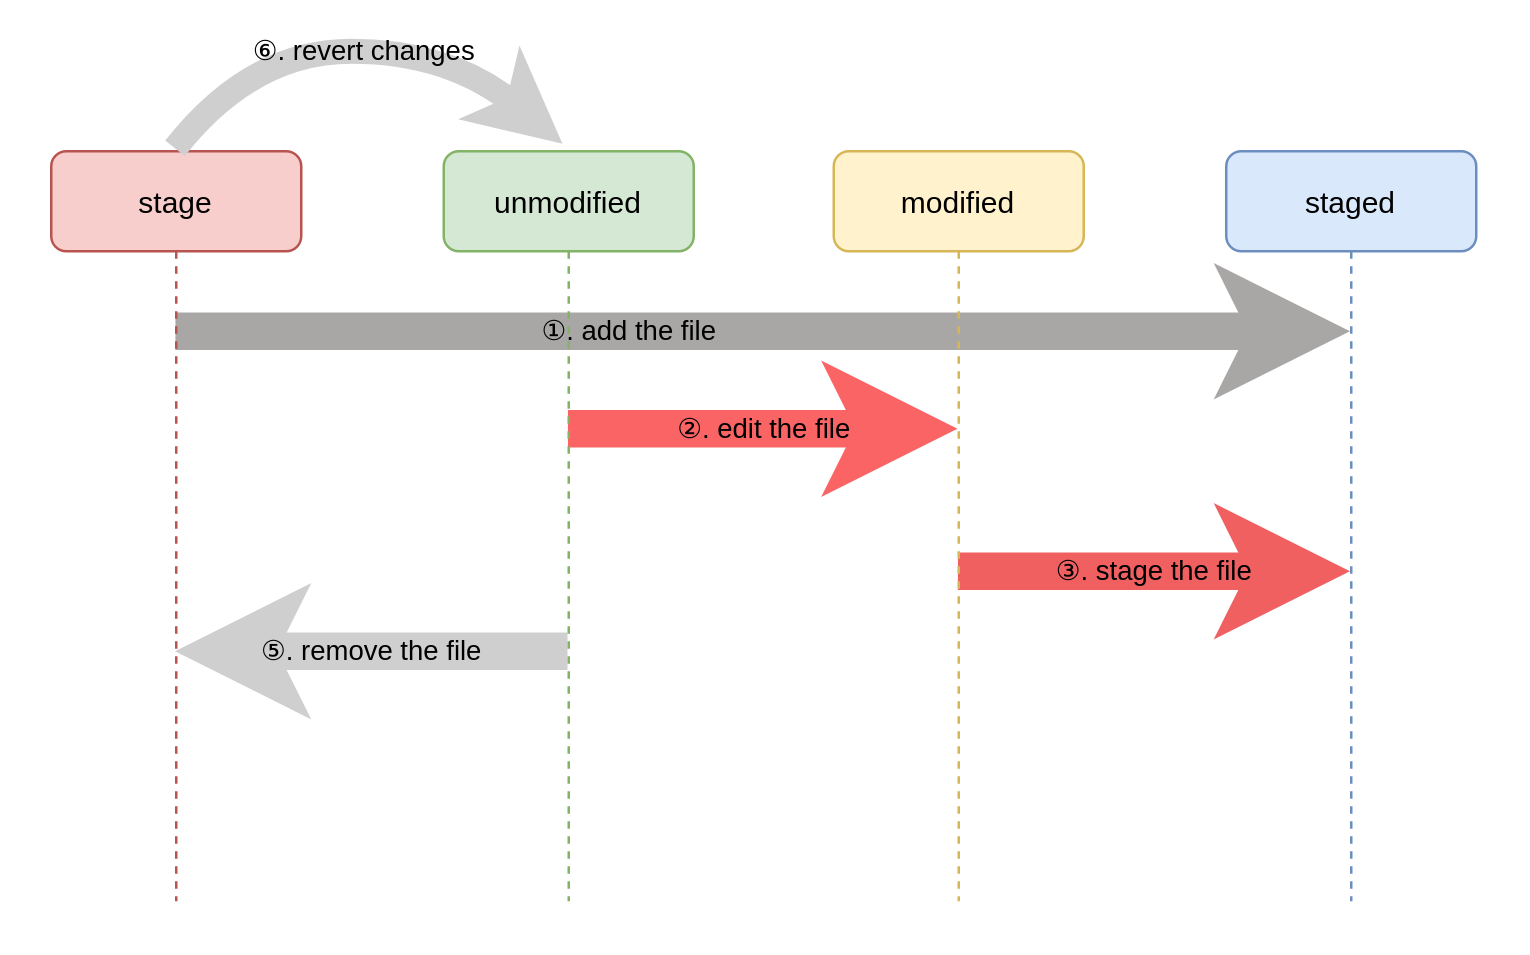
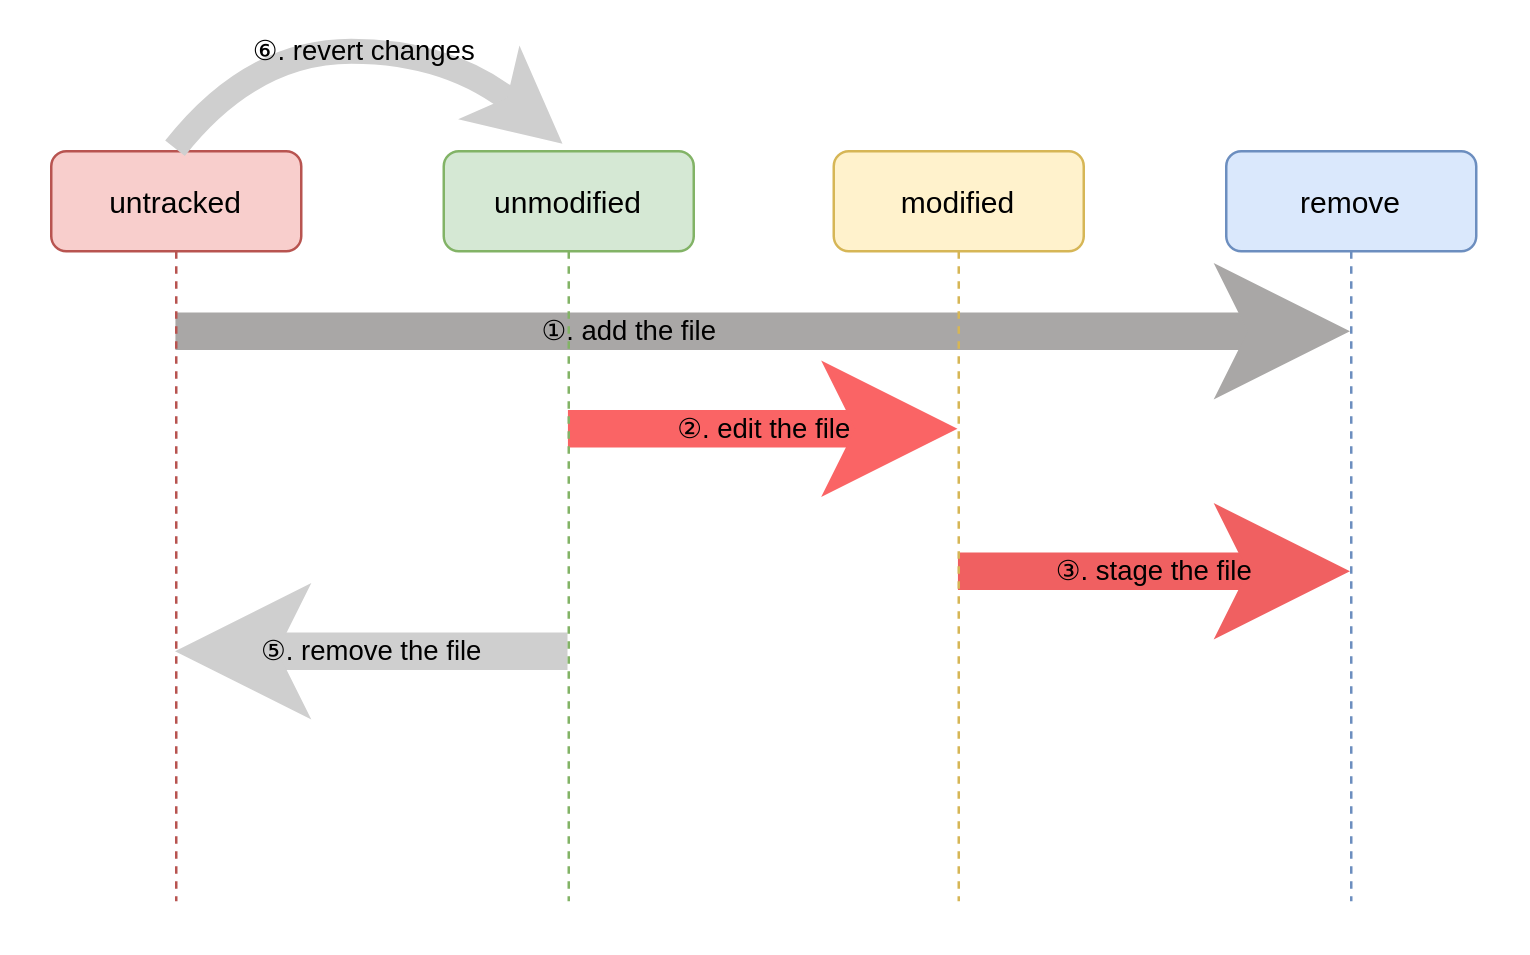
node "stage": label "stage" -> "untracked"
node "staged": label "staged" -> "remove"
